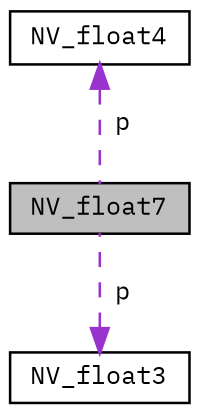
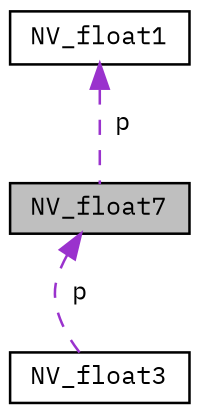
node "NV_float4": label "NV_float4" -> "NV_float1"
edge "NV_float7" -> "NV_float3": reversed
